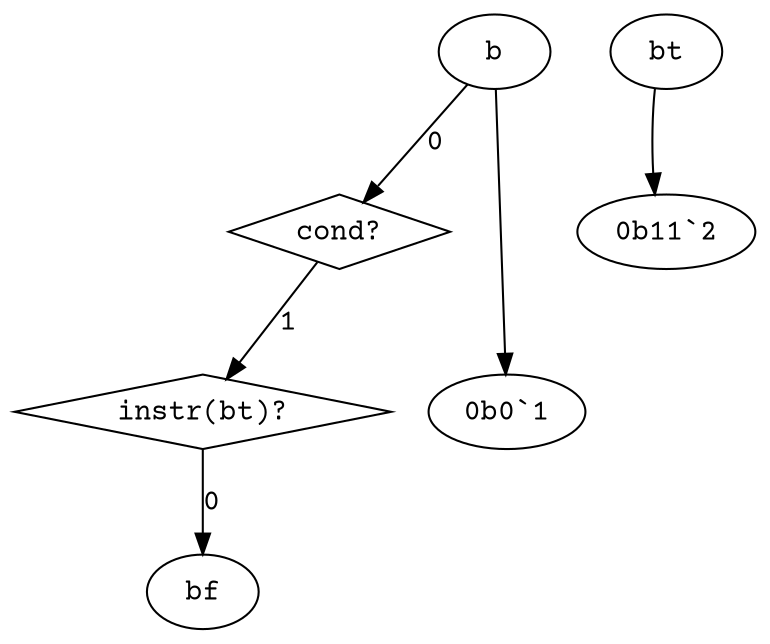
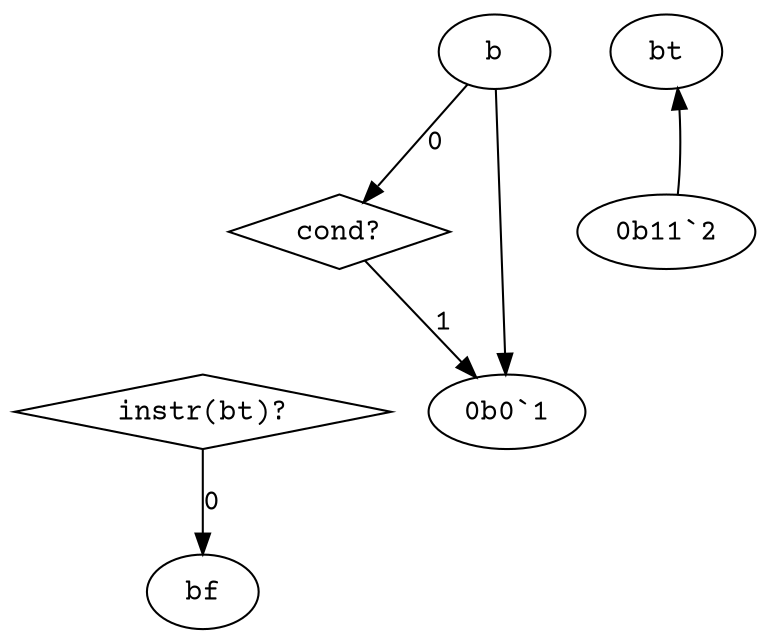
edge "bt" -> "0b11`2": reversed
edge "cond?" -> "instr(bt)?": now "cond?" -> "0b0`1"
